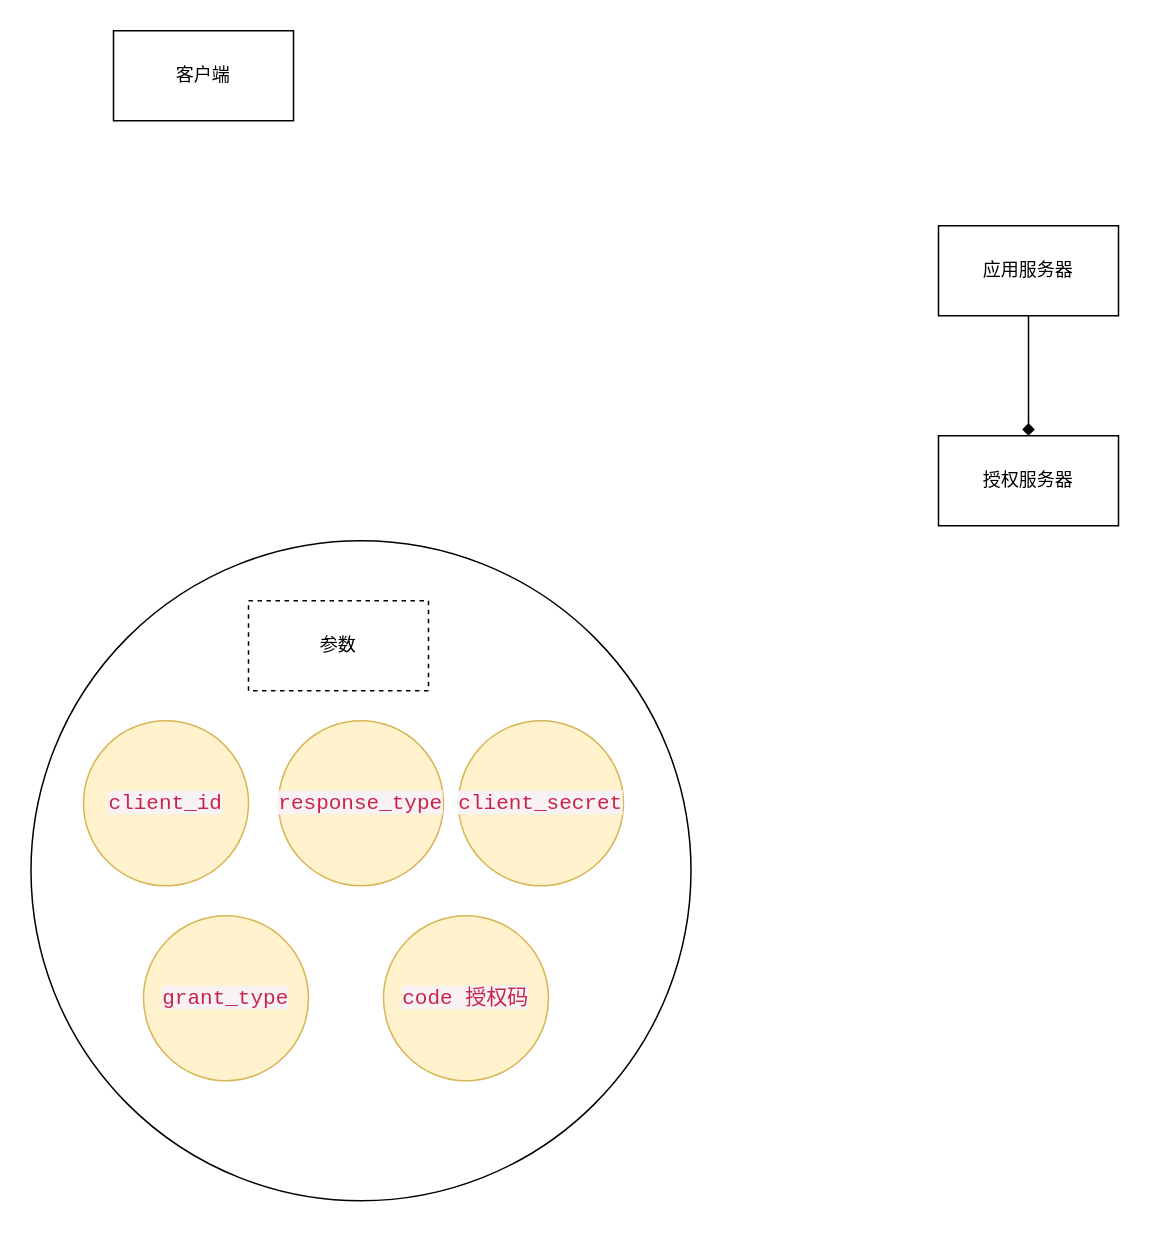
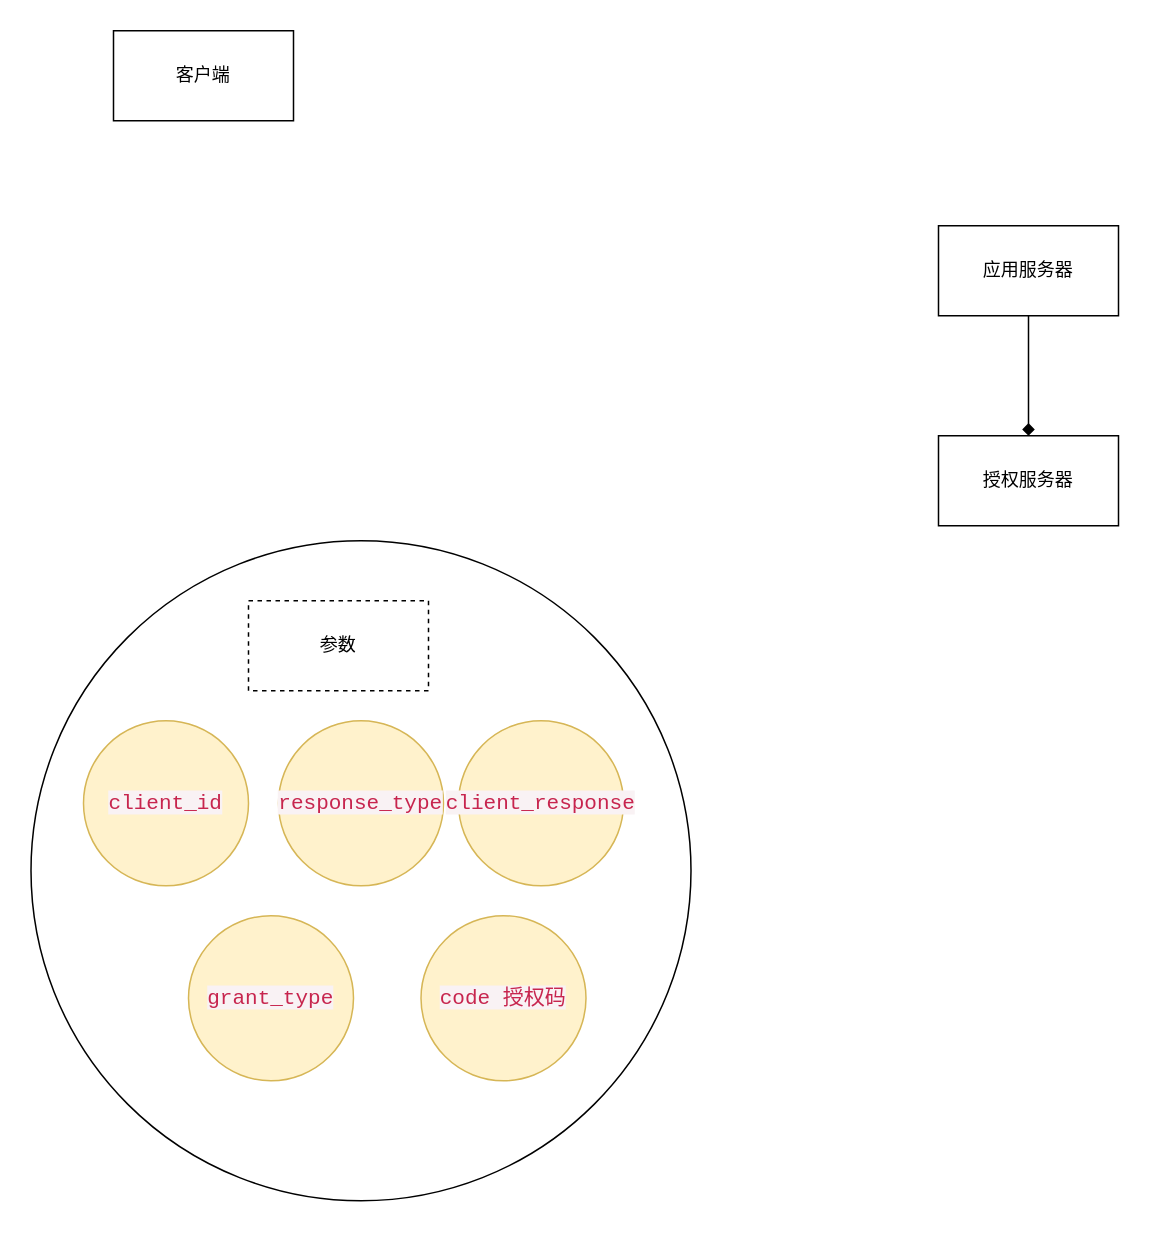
node "client_secret": label "client_secret" -> "client_response"
node "grant_type": moved (226, 998) -> (271, 998)
node "code 授权码": moved (466, 998) -> (503, 998)
